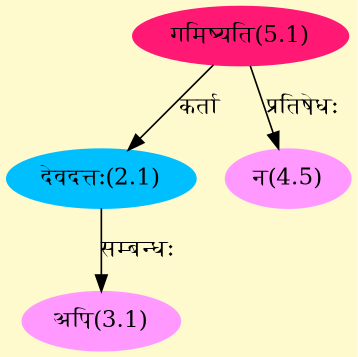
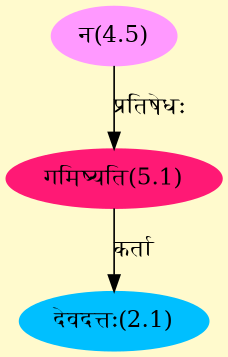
edge "गमिष्यति(5.1)" -> "न(4.5)": reversed
node "अपि(3.1)": removed
